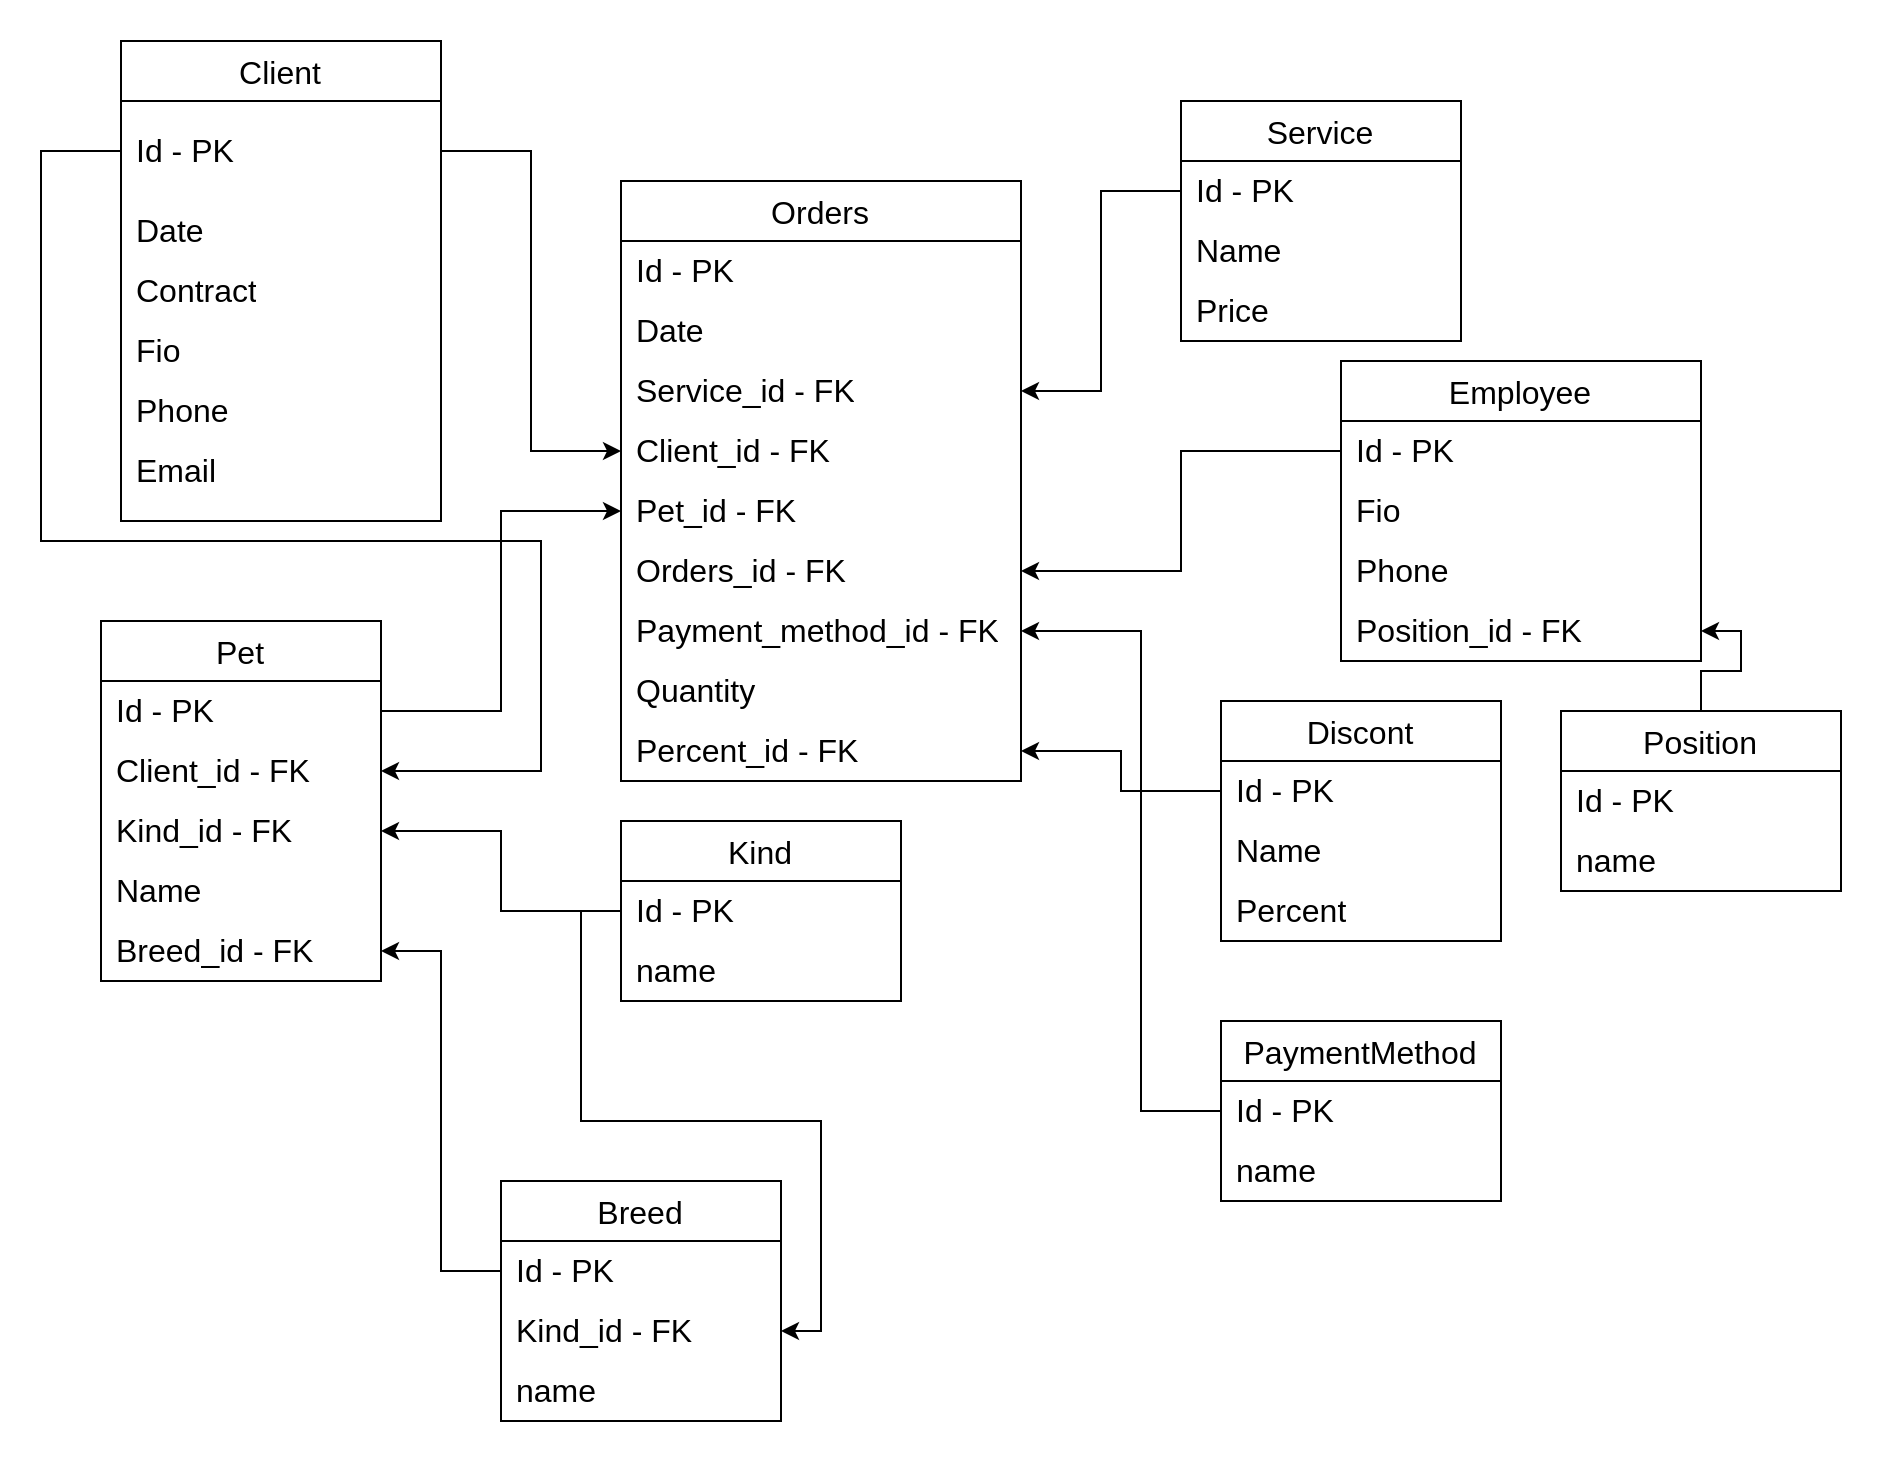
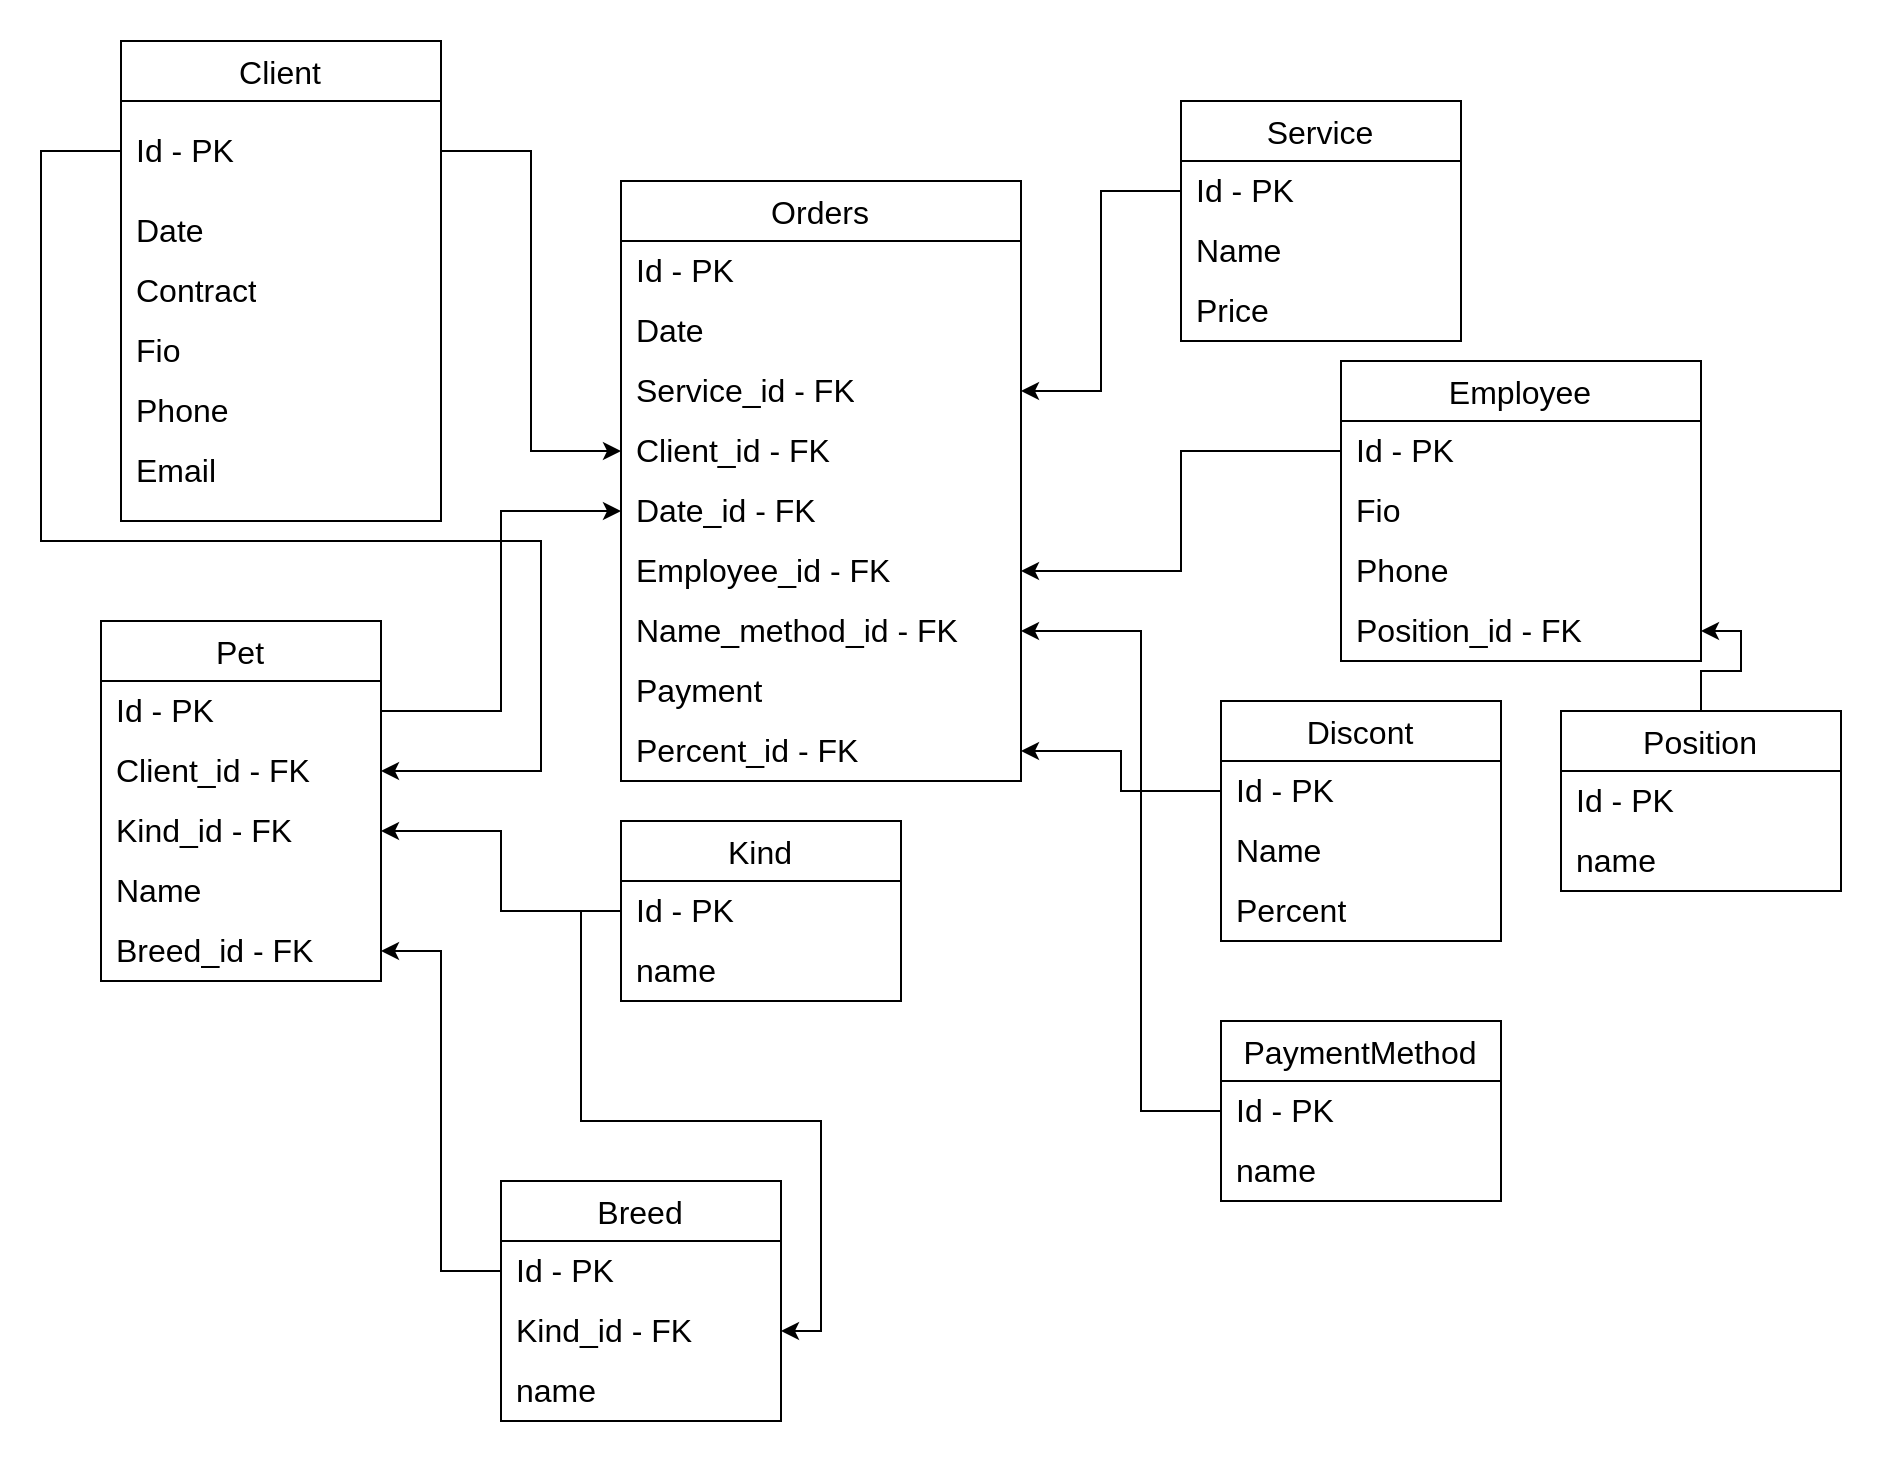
node "Pet_id - FK": label "Pet_id - FK" -> "Date_id - FK"
node "Orders_id - FK": label "Orders_id - FK" -> "Employee_id - FK"
node "Payment_method_id - FK": label "Payment_method_id - FK" -> "Name_method_id - FK"
node "Quantity": label "Quantity" -> "Payment"
